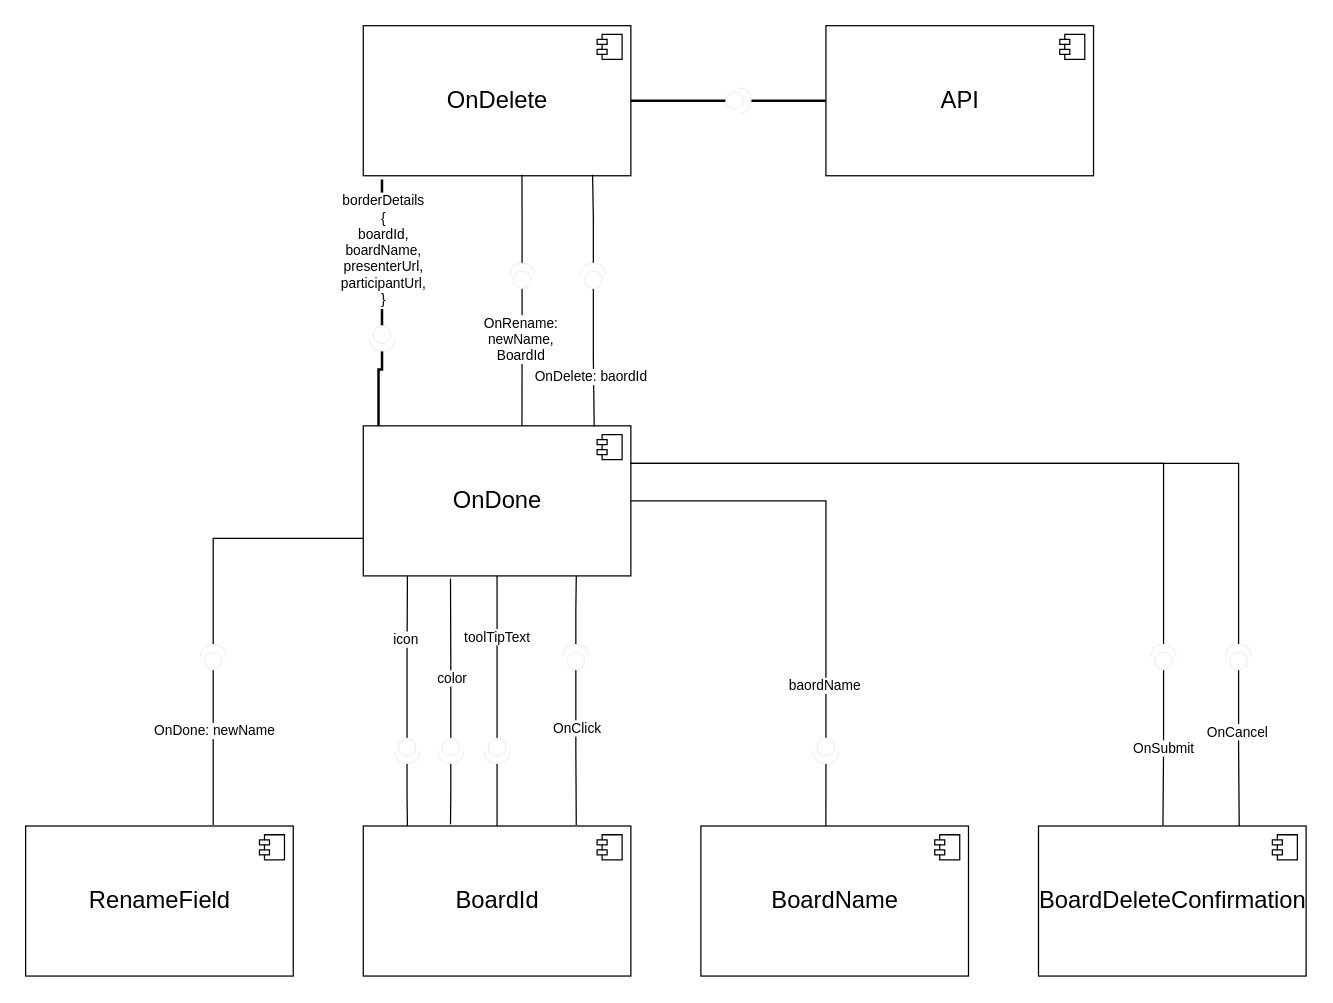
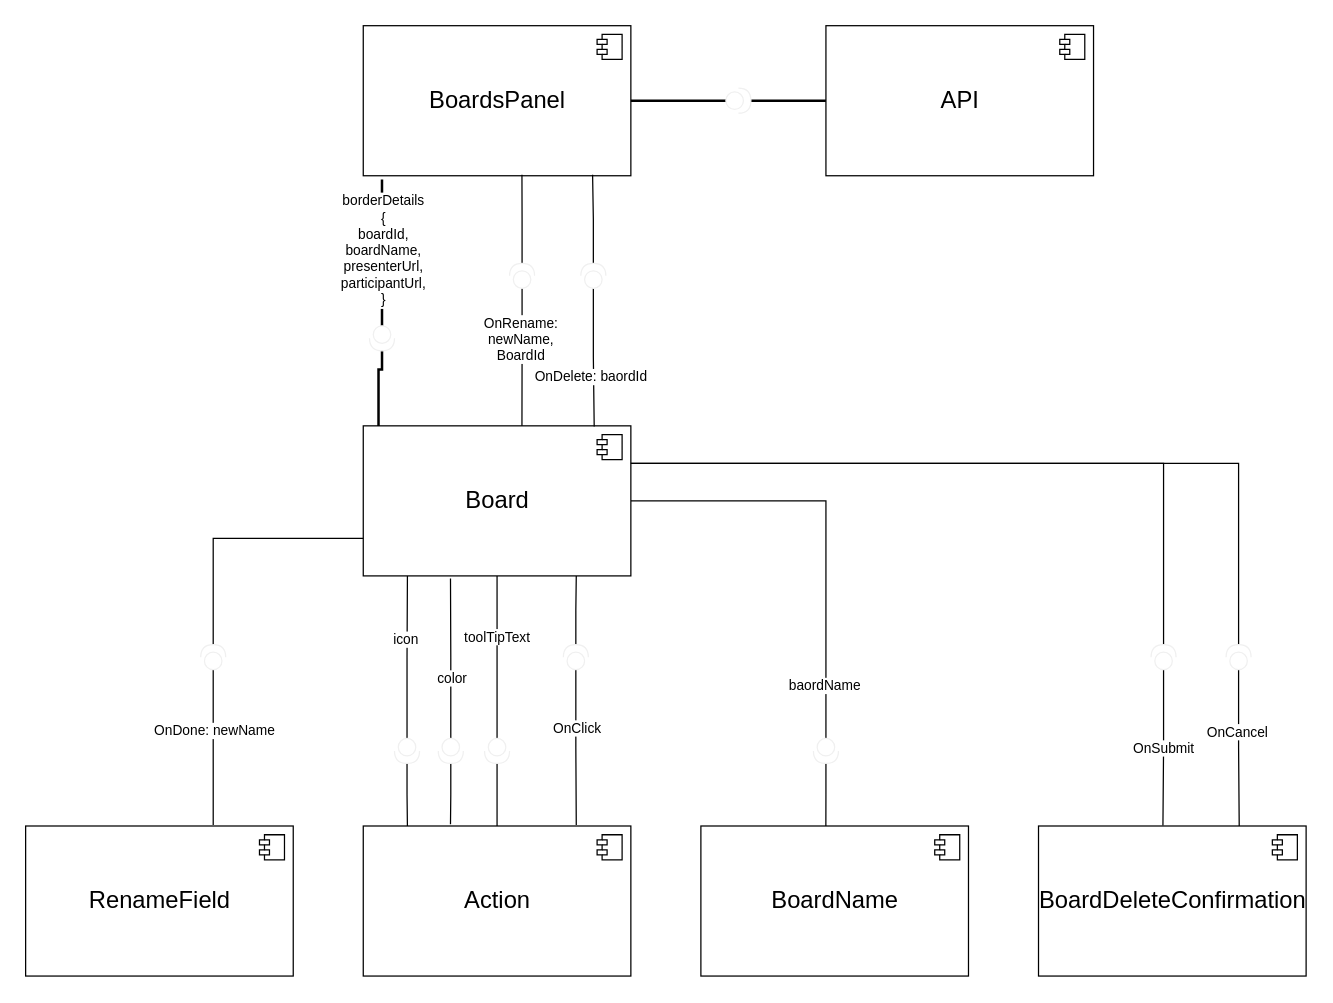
node "OnDelete": label "OnDelete" -> "BoardsPanel"
node "OnDone": label "OnDone" -> "Board"
node "BoardId": label "BoardId" -> "Action"
